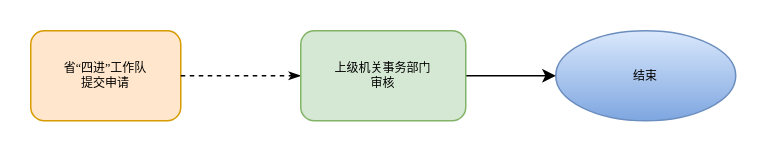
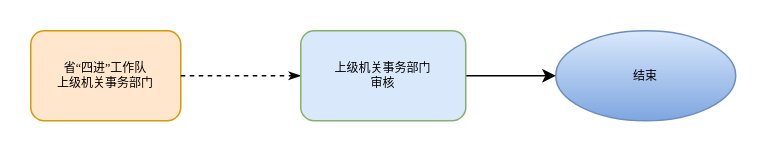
node "省“四进”工作队 提交申请": label "省“四进”工作队 提交申请" -> "省“四进”工作队 上级机关事务部门"
node "上级机关事务部门 审核": fillcolor #d5e8d4 -> #dae8fc
